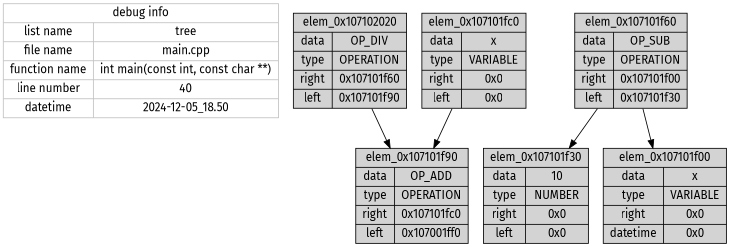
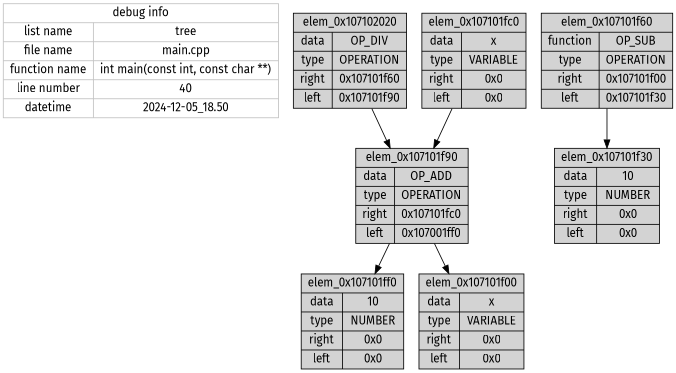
node "elem_0x107101f60": text "data" -> "function"
edge "elem_0x107101f60" -> "elem_0x107101f00": now "elem_0x107101f90" -> "elem_0x107101f00"
node "elem_0x107101f00": text "datetime" -> "left"
node "elem_0x107101ff0": added
